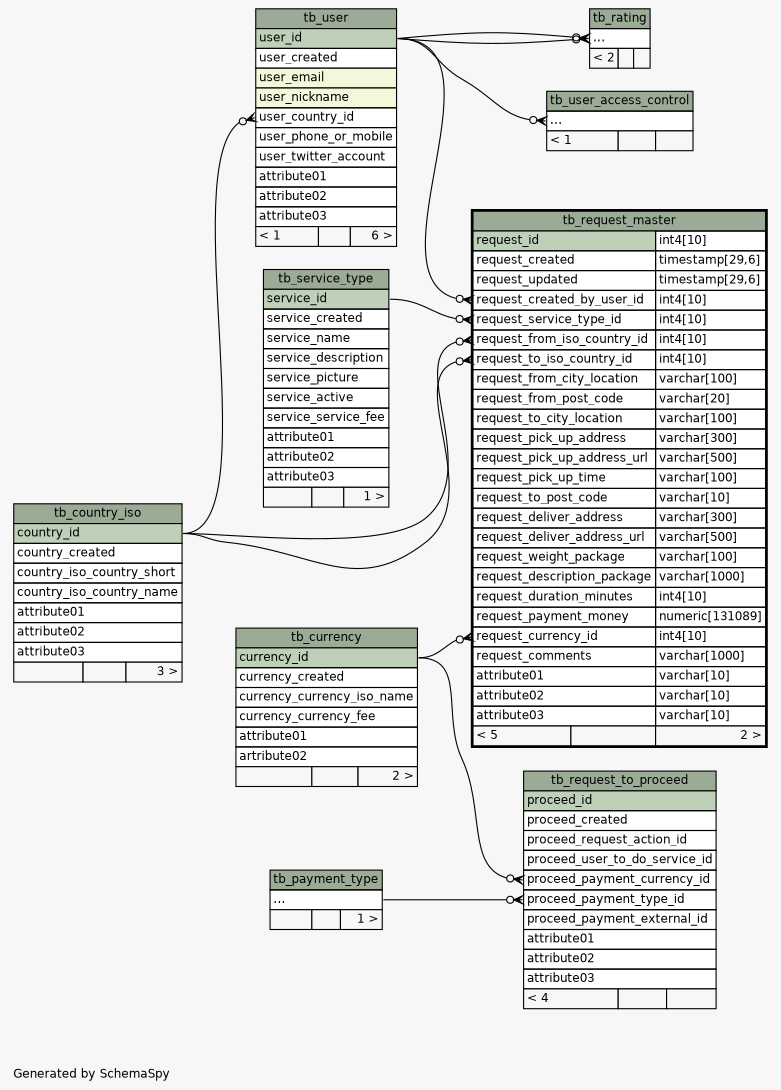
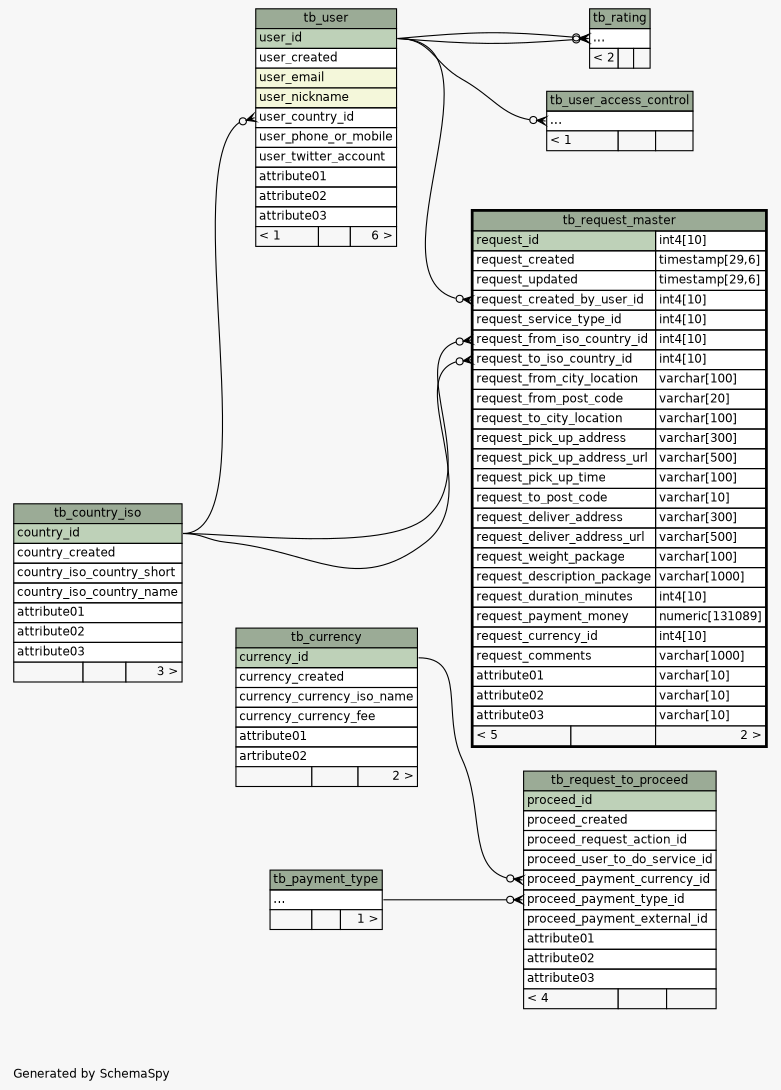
node "tb_service_type": removed
edge "tb_currency" -> "tb_request_master": removed
